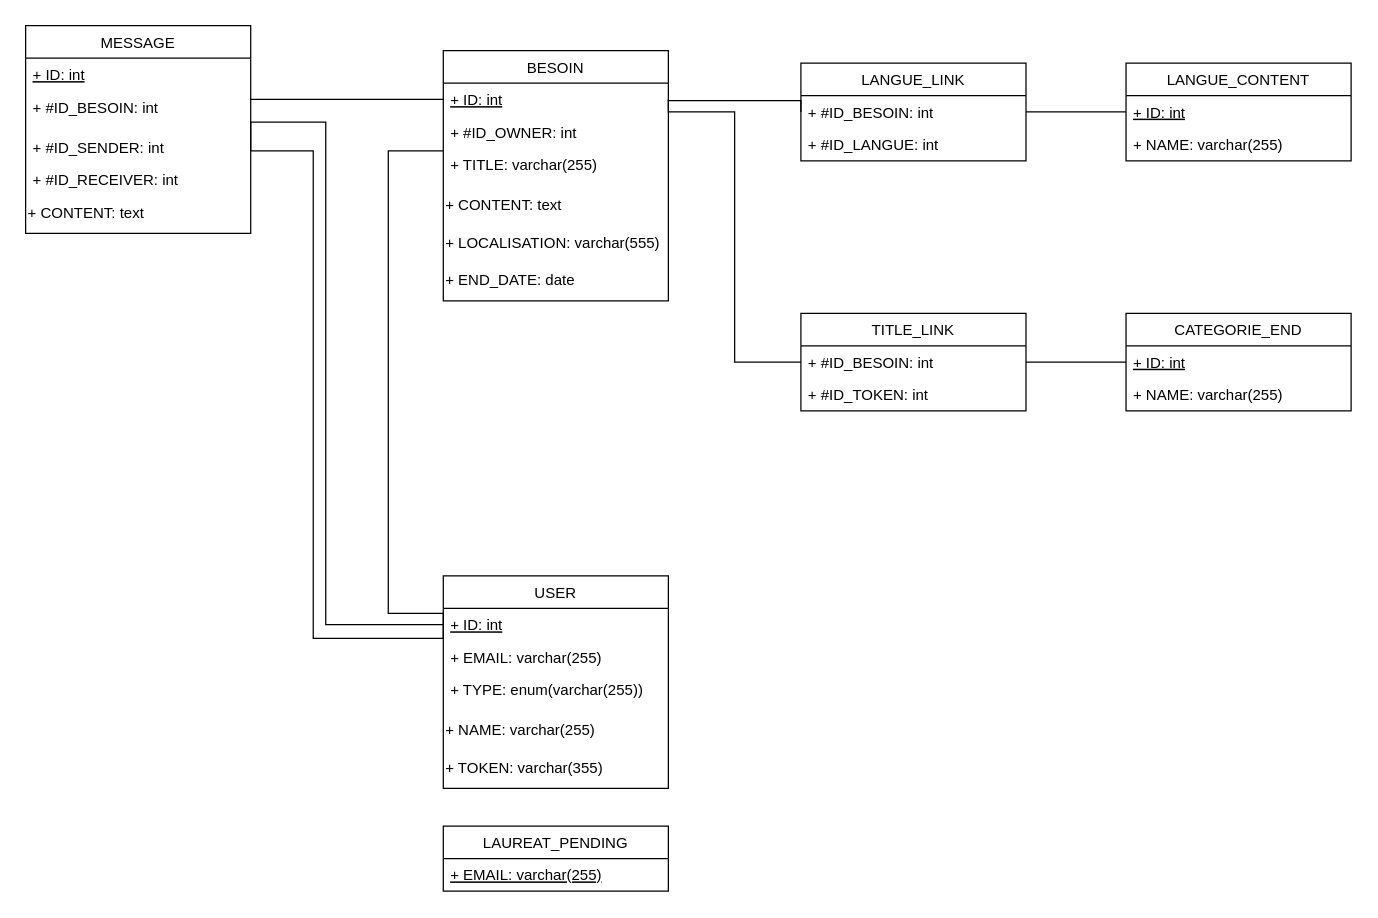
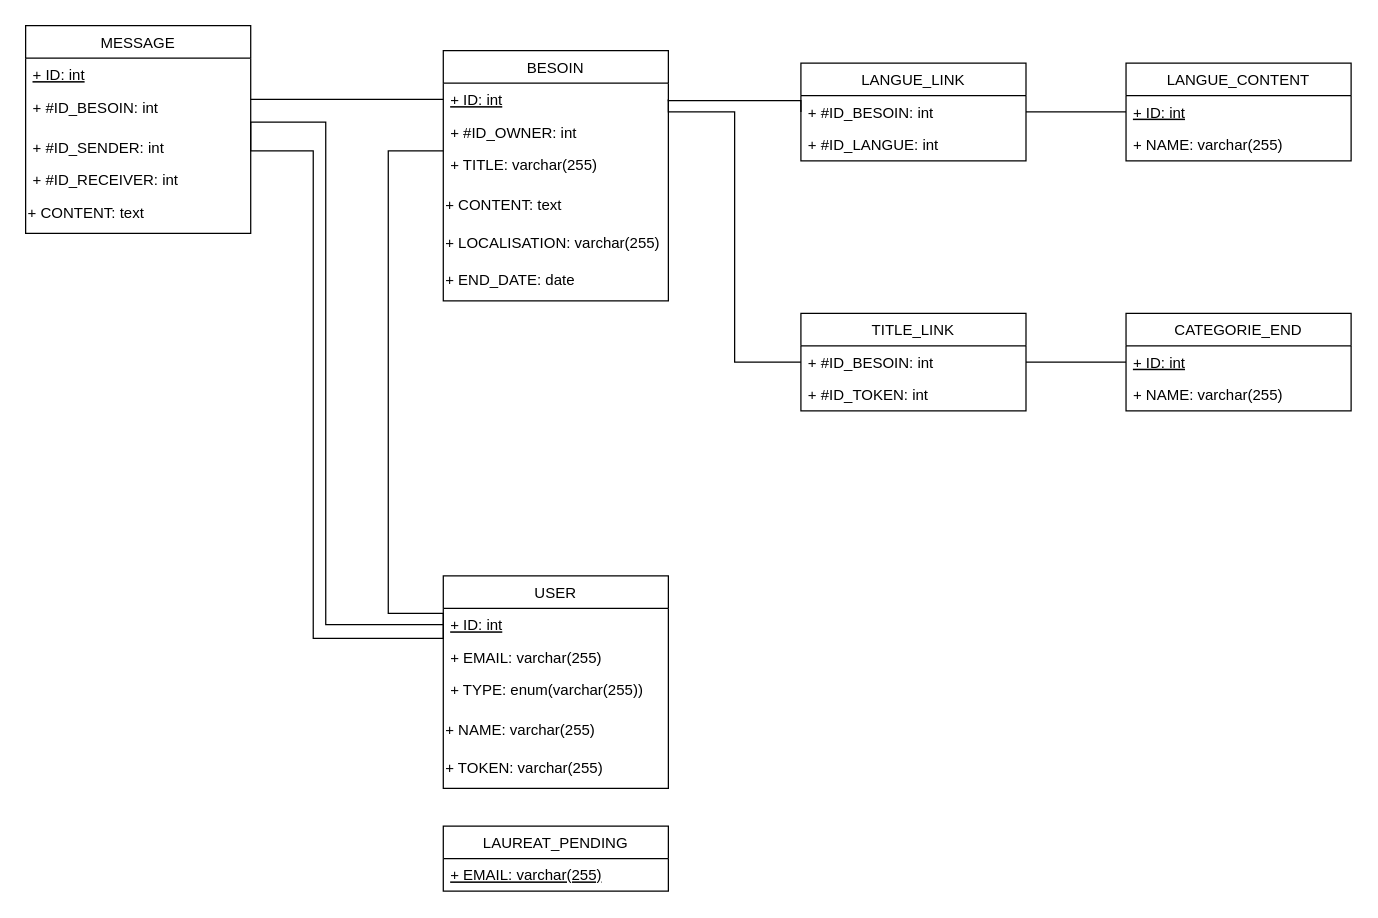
node "+ LOCALISATION: varchar(555)": label "+ LOCALISATION: varchar(555)" -> "+ LOCALISATION: varchar(255)"
node "+ TOKEN: varchar(355)": label "+ TOKEN: varchar(355)" -> "+ TOKEN: varchar(255)"
